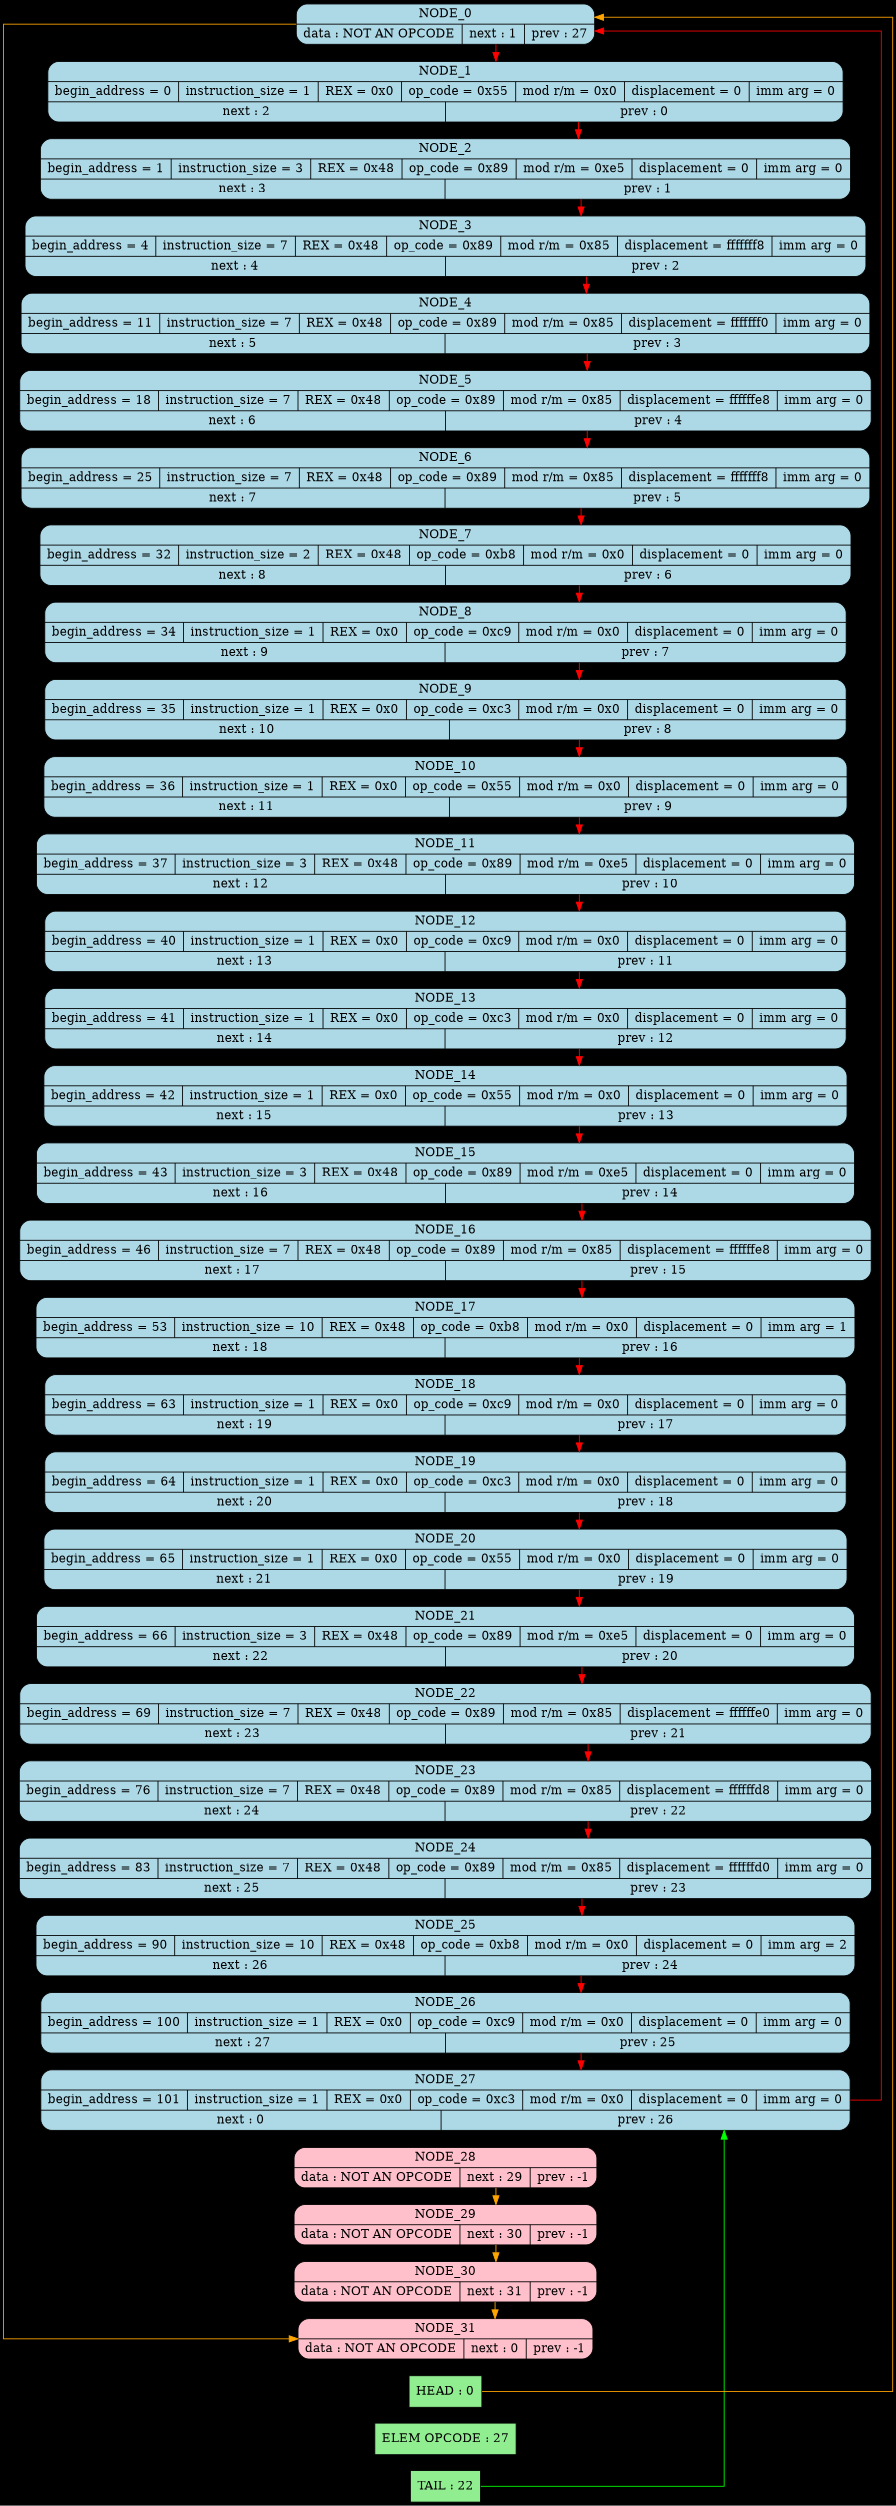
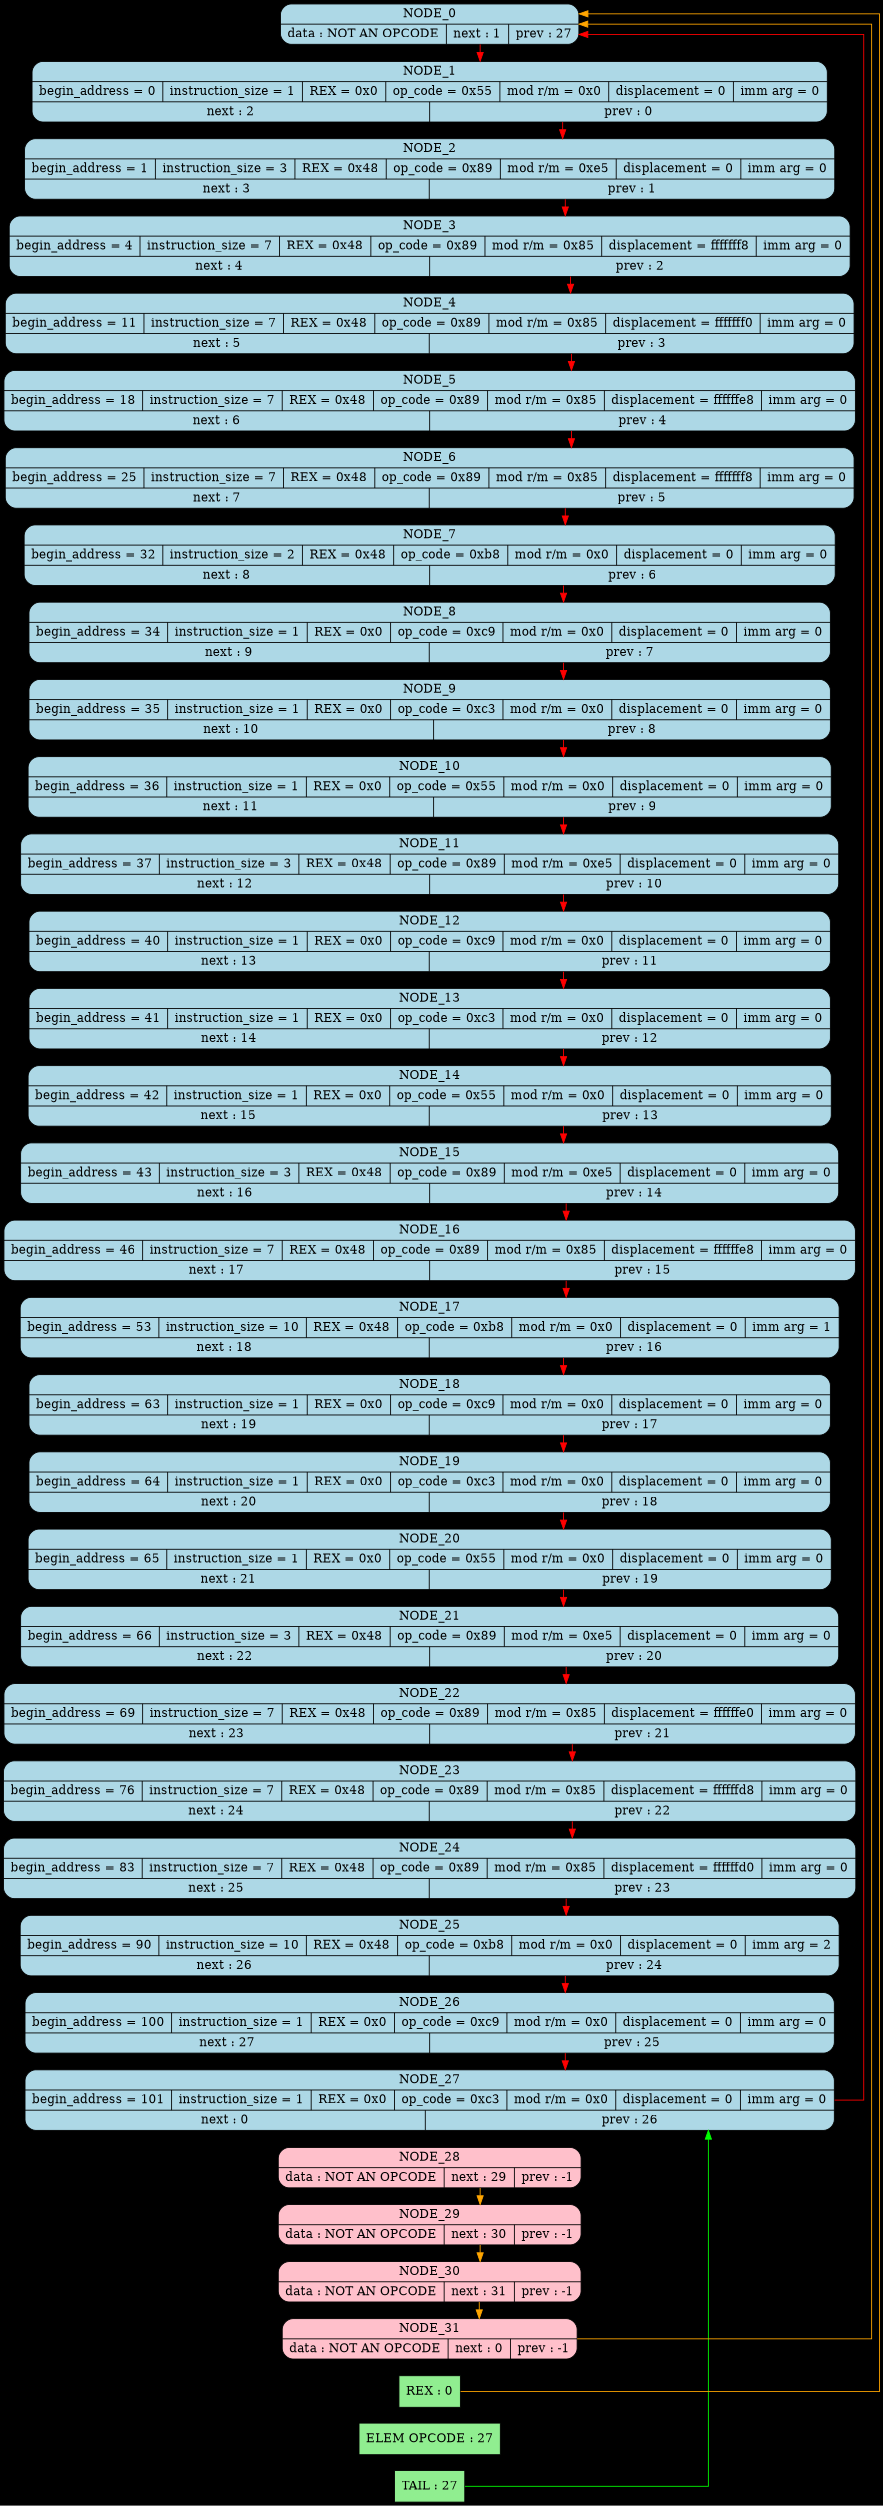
edge "NODE_0" -> "NODE_31": reversed
node "HEAD : 0": label "HEAD : 0" -> "REX : 0"
node "TAIL : 22": label "TAIL : 22" -> "TAIL : 27"
